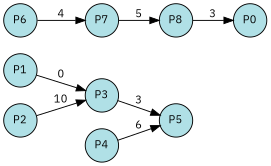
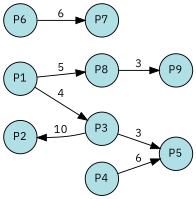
edge "P6" -> "P7": label "4" -> "6"
edge "P7" -> "P8": now "P1" -> "P8"
node "P0": label "P0" -> "P9"
edge "P1" -> "P3": label "0" -> "4"
edge "P2" -> "P3": reversed
